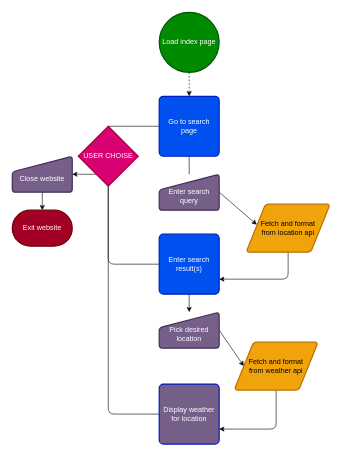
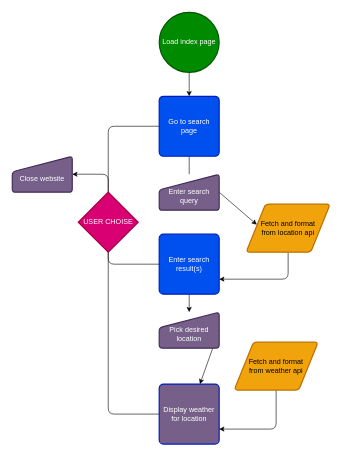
edge "Load index page" -> "Go to search page": style dashed -> solid
node "USER CHOISE": moved (108, 156) -> (108, 222)
edge "Close website" -> "Exit website": removed
node "Exit website": removed
edge "Pick desired location" -> "Fetch and format from weather api": now "Pick desired location" -> "Display weather for location"
